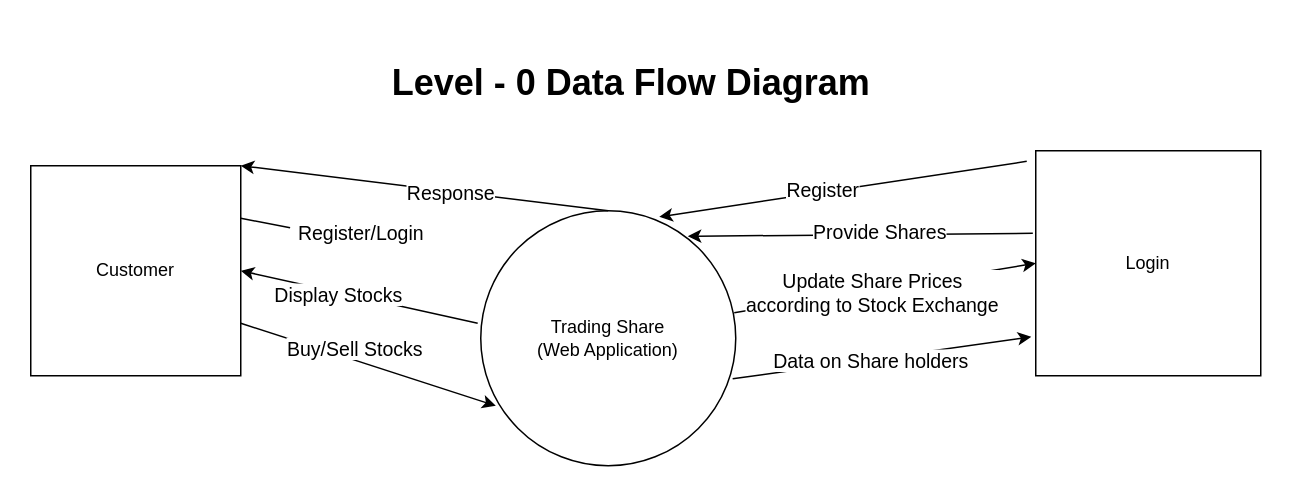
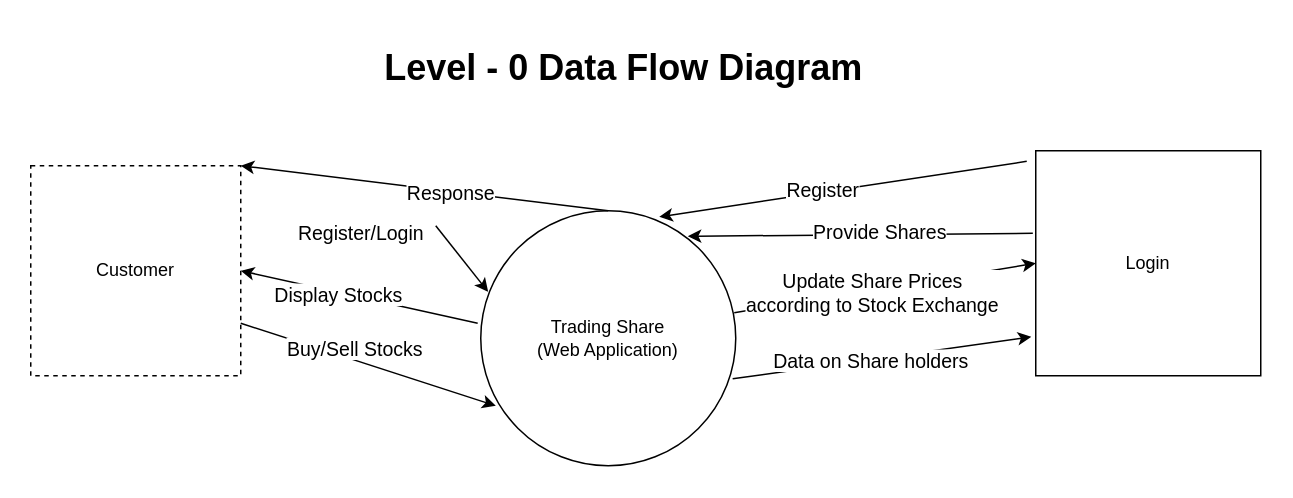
node "Level - 0 Data Flow Diagram": moved (631, 83) -> (623, 68)
edge "Register/Login" -- "Customer": removed
edge "Register/Login" -> "Trading Share (Web Application)": added
node "Customer": style solid -> dashed
